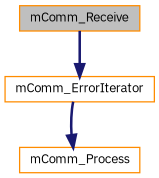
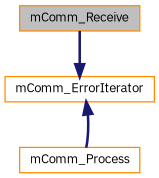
edge "mComm_ErrorIterator" -> "mComm_Process": reversed
